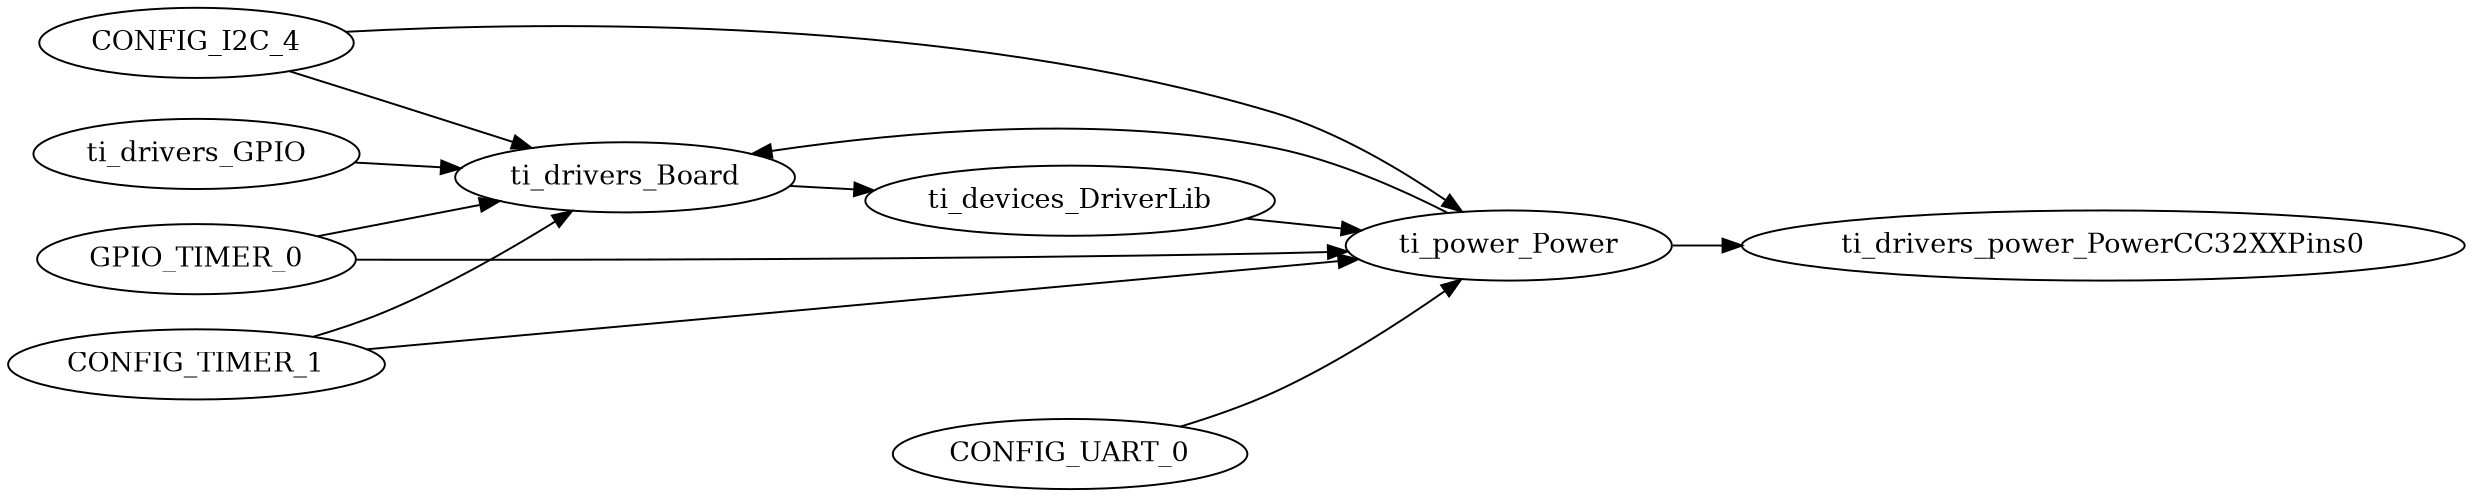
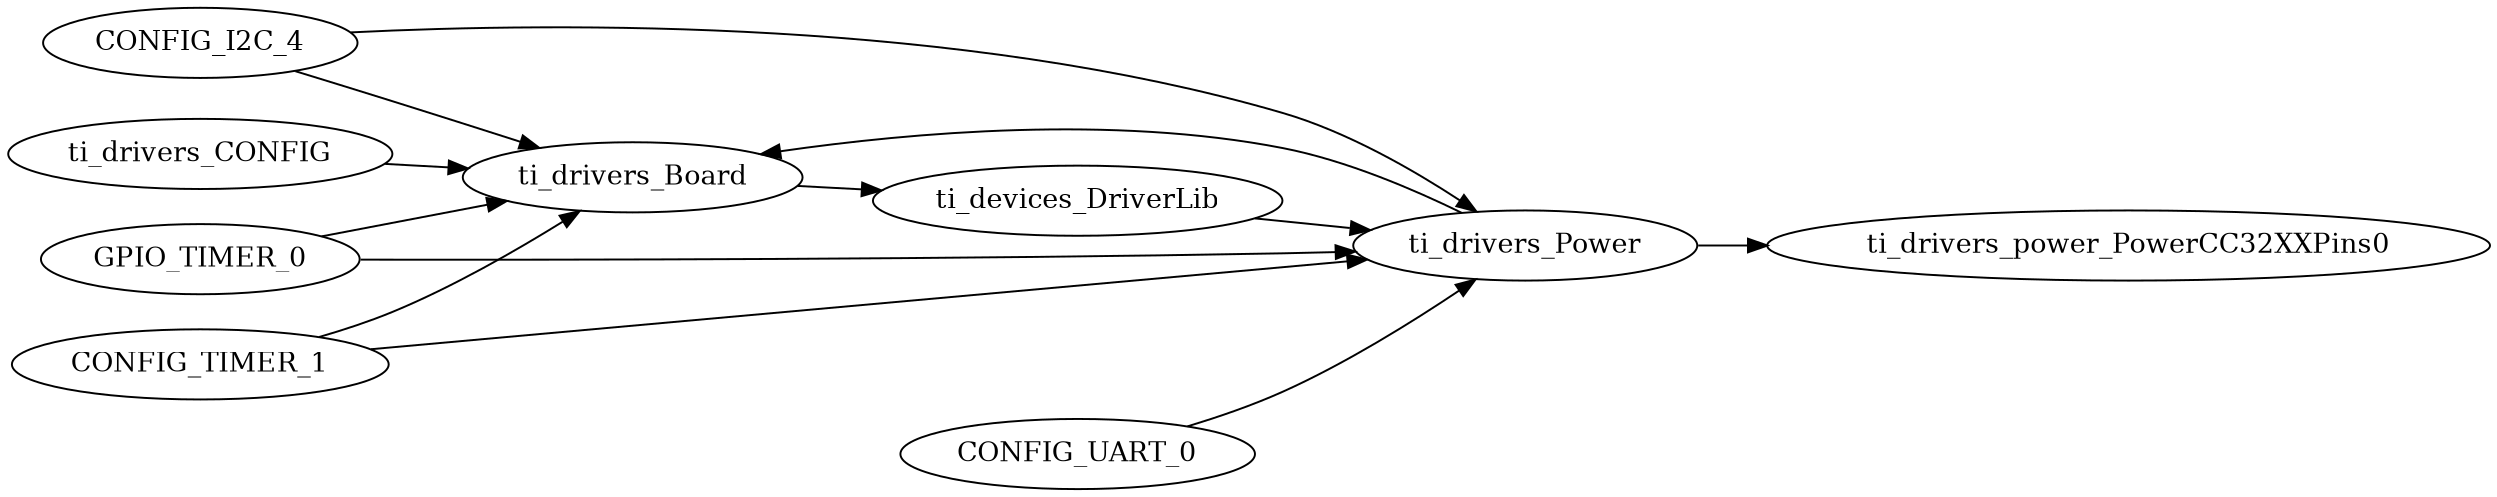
node "ti_drivers_GPIO": label "ti_drivers_GPIO" -> "ti_drivers_CONFIG"
node "ti_power_Power": label "ti_power_Power" -> "ti_drivers_Power"
